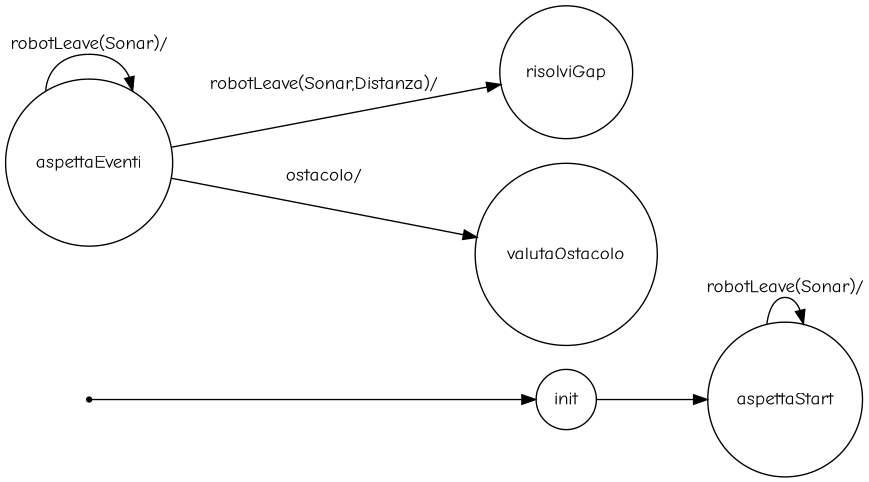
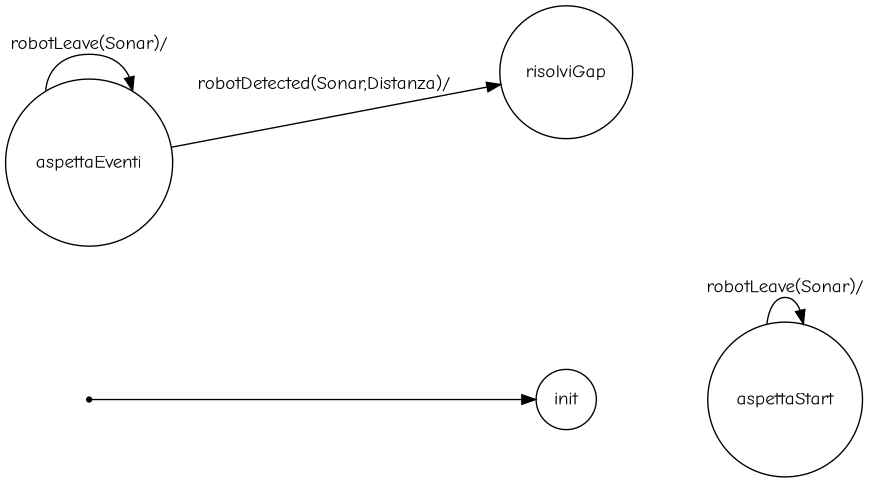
edge "aspettaEventi" -> "risolviGap": label "robotLeave(Sonar,Distanza)/" -> "robotDetected(Sonar,Distanza)/"
node "valutaOstacolo": removed
edge "init" -> "aspettaStart": removed
